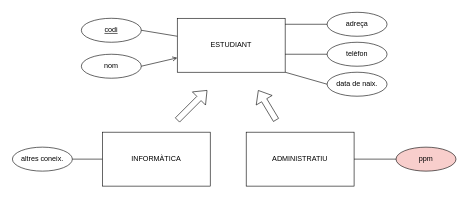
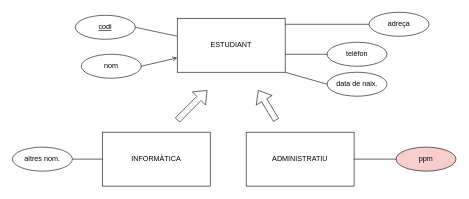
node "adreça": moved (357, 24) -> (399, 24)
node "codi": moved (111, 30) -> (105, 27)
node "altres coneix.": label "altres coneix." -> "altres nom."
